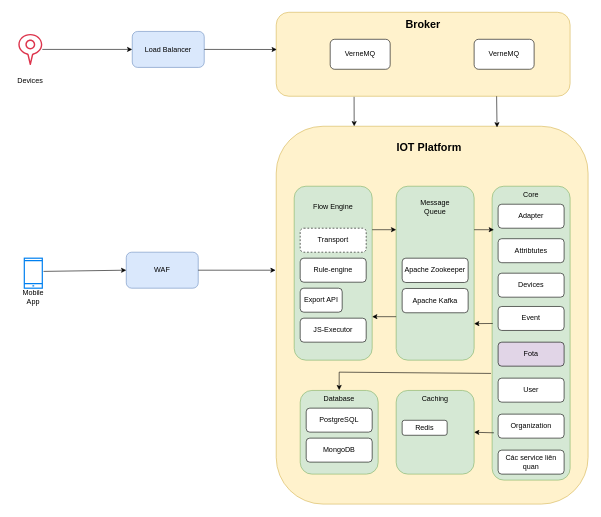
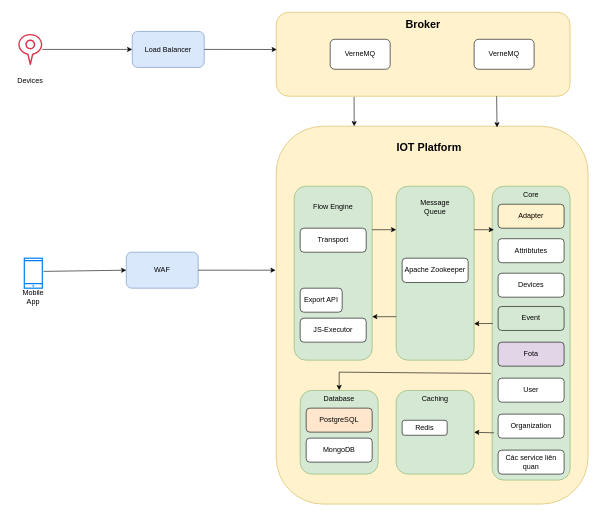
node "Adapter": fillcolor #ffffff -> #fff2cc
node "Transport": style dashed -> solid
node "Rule-engine": removed
node "Apache Kafka": removed
node "Event": fillcolor #ffffff -> #d5e8d4
node "PostgreSQL": fillcolor #ffffff -> #ffe6cc
